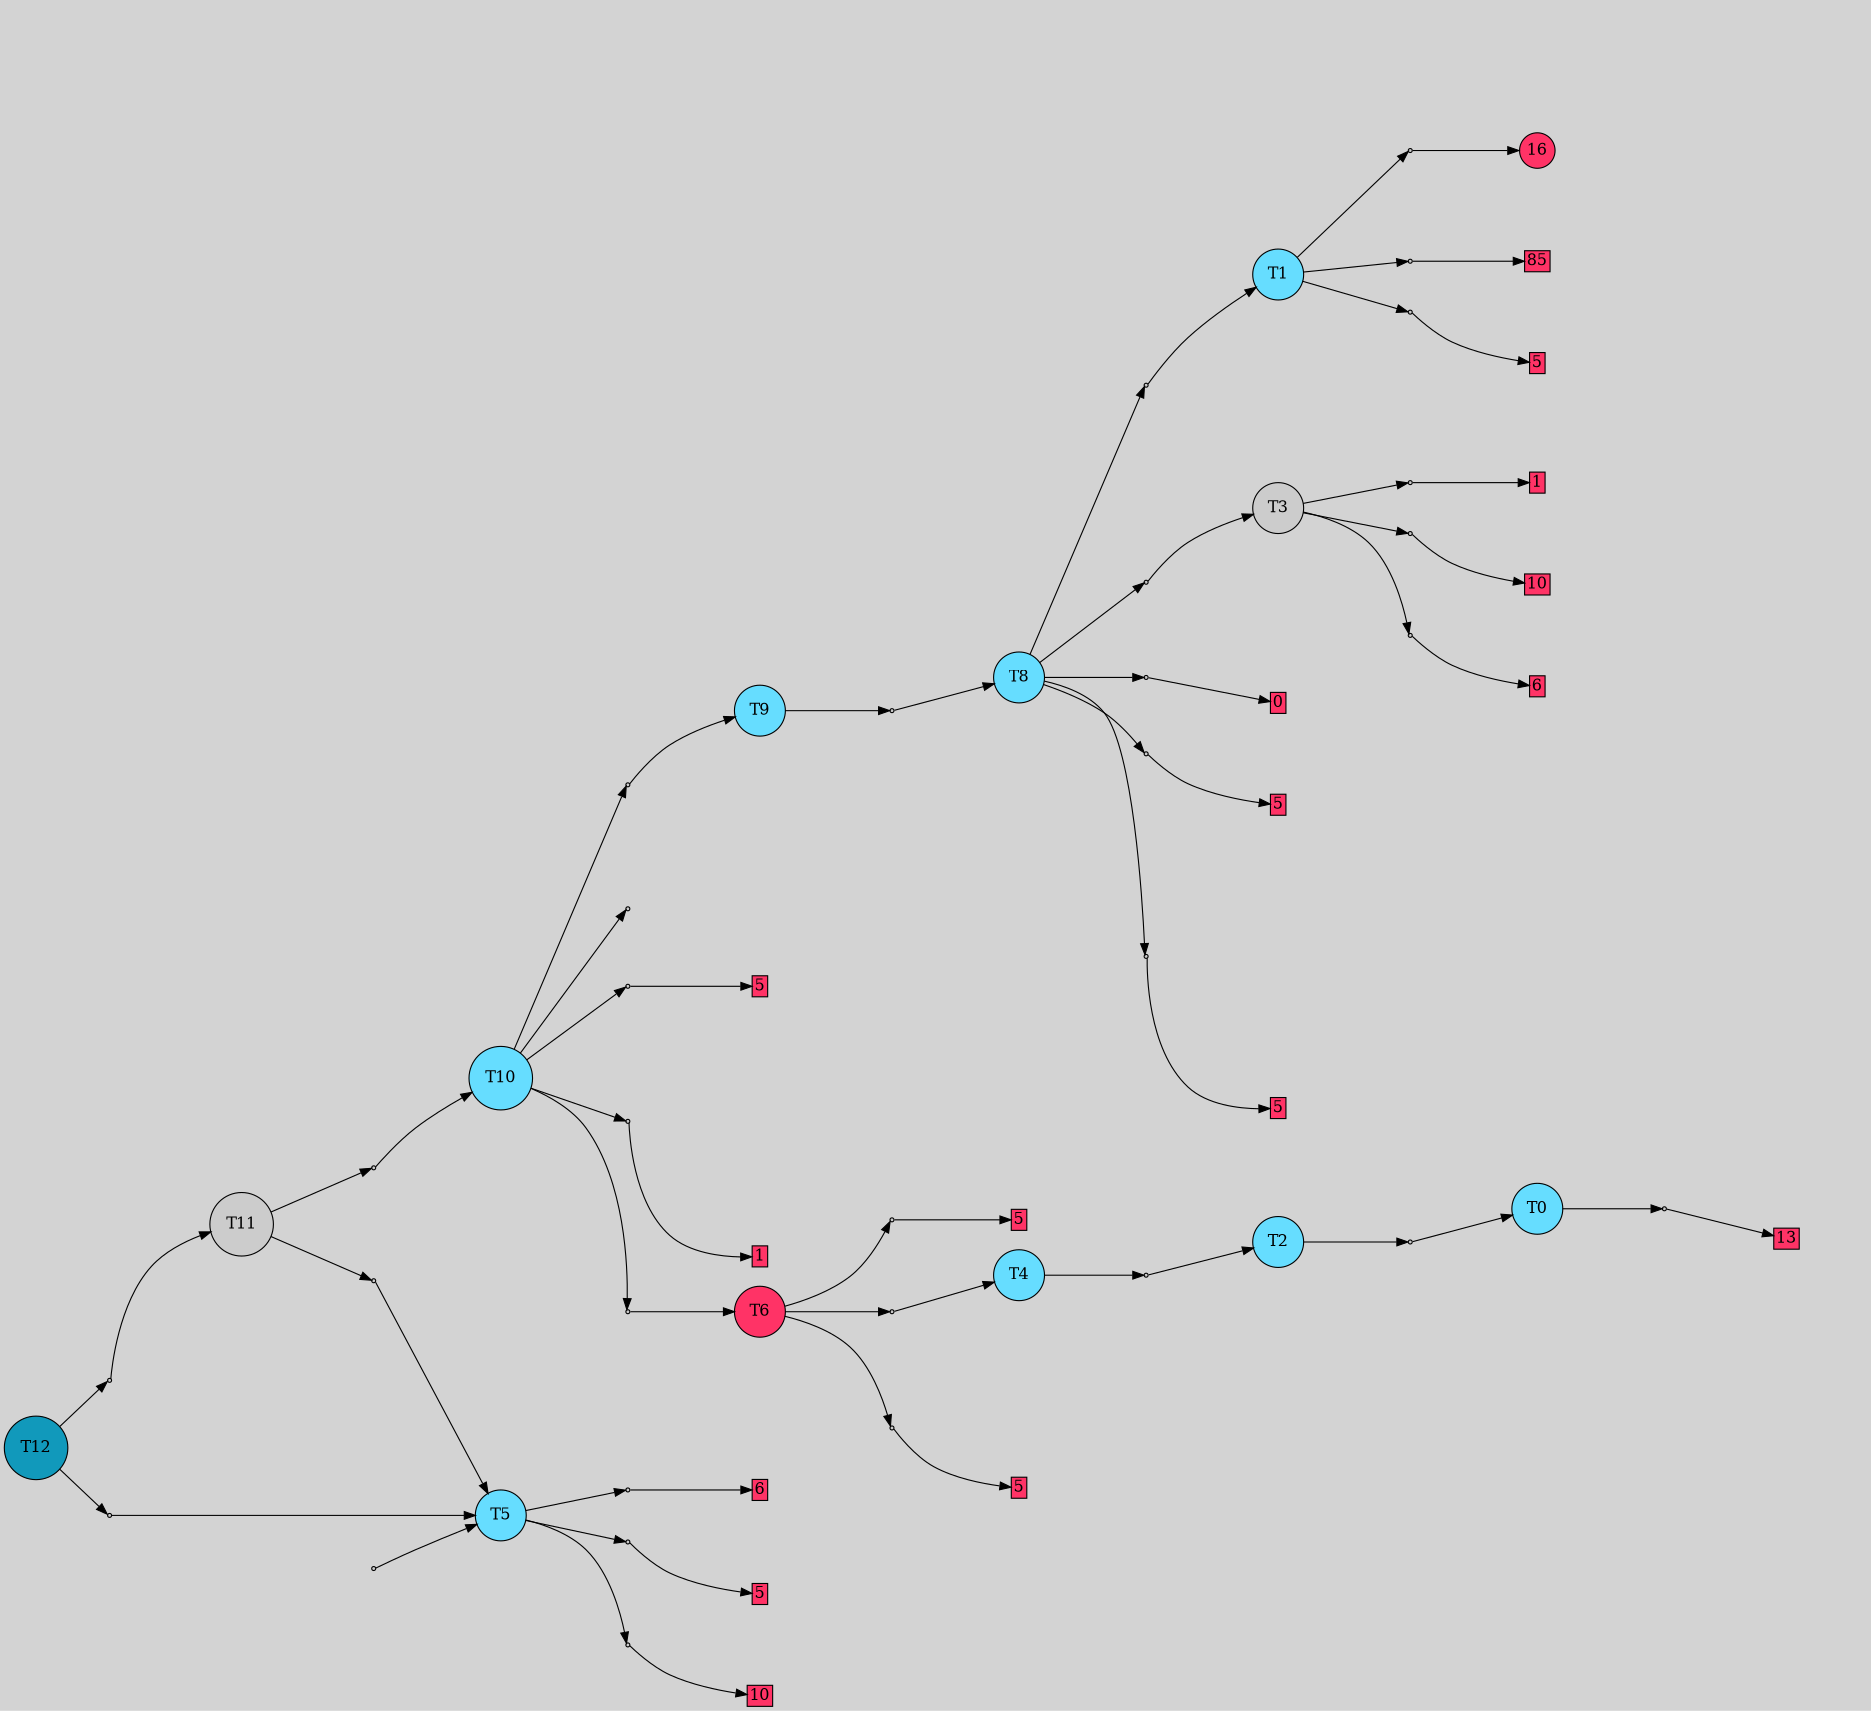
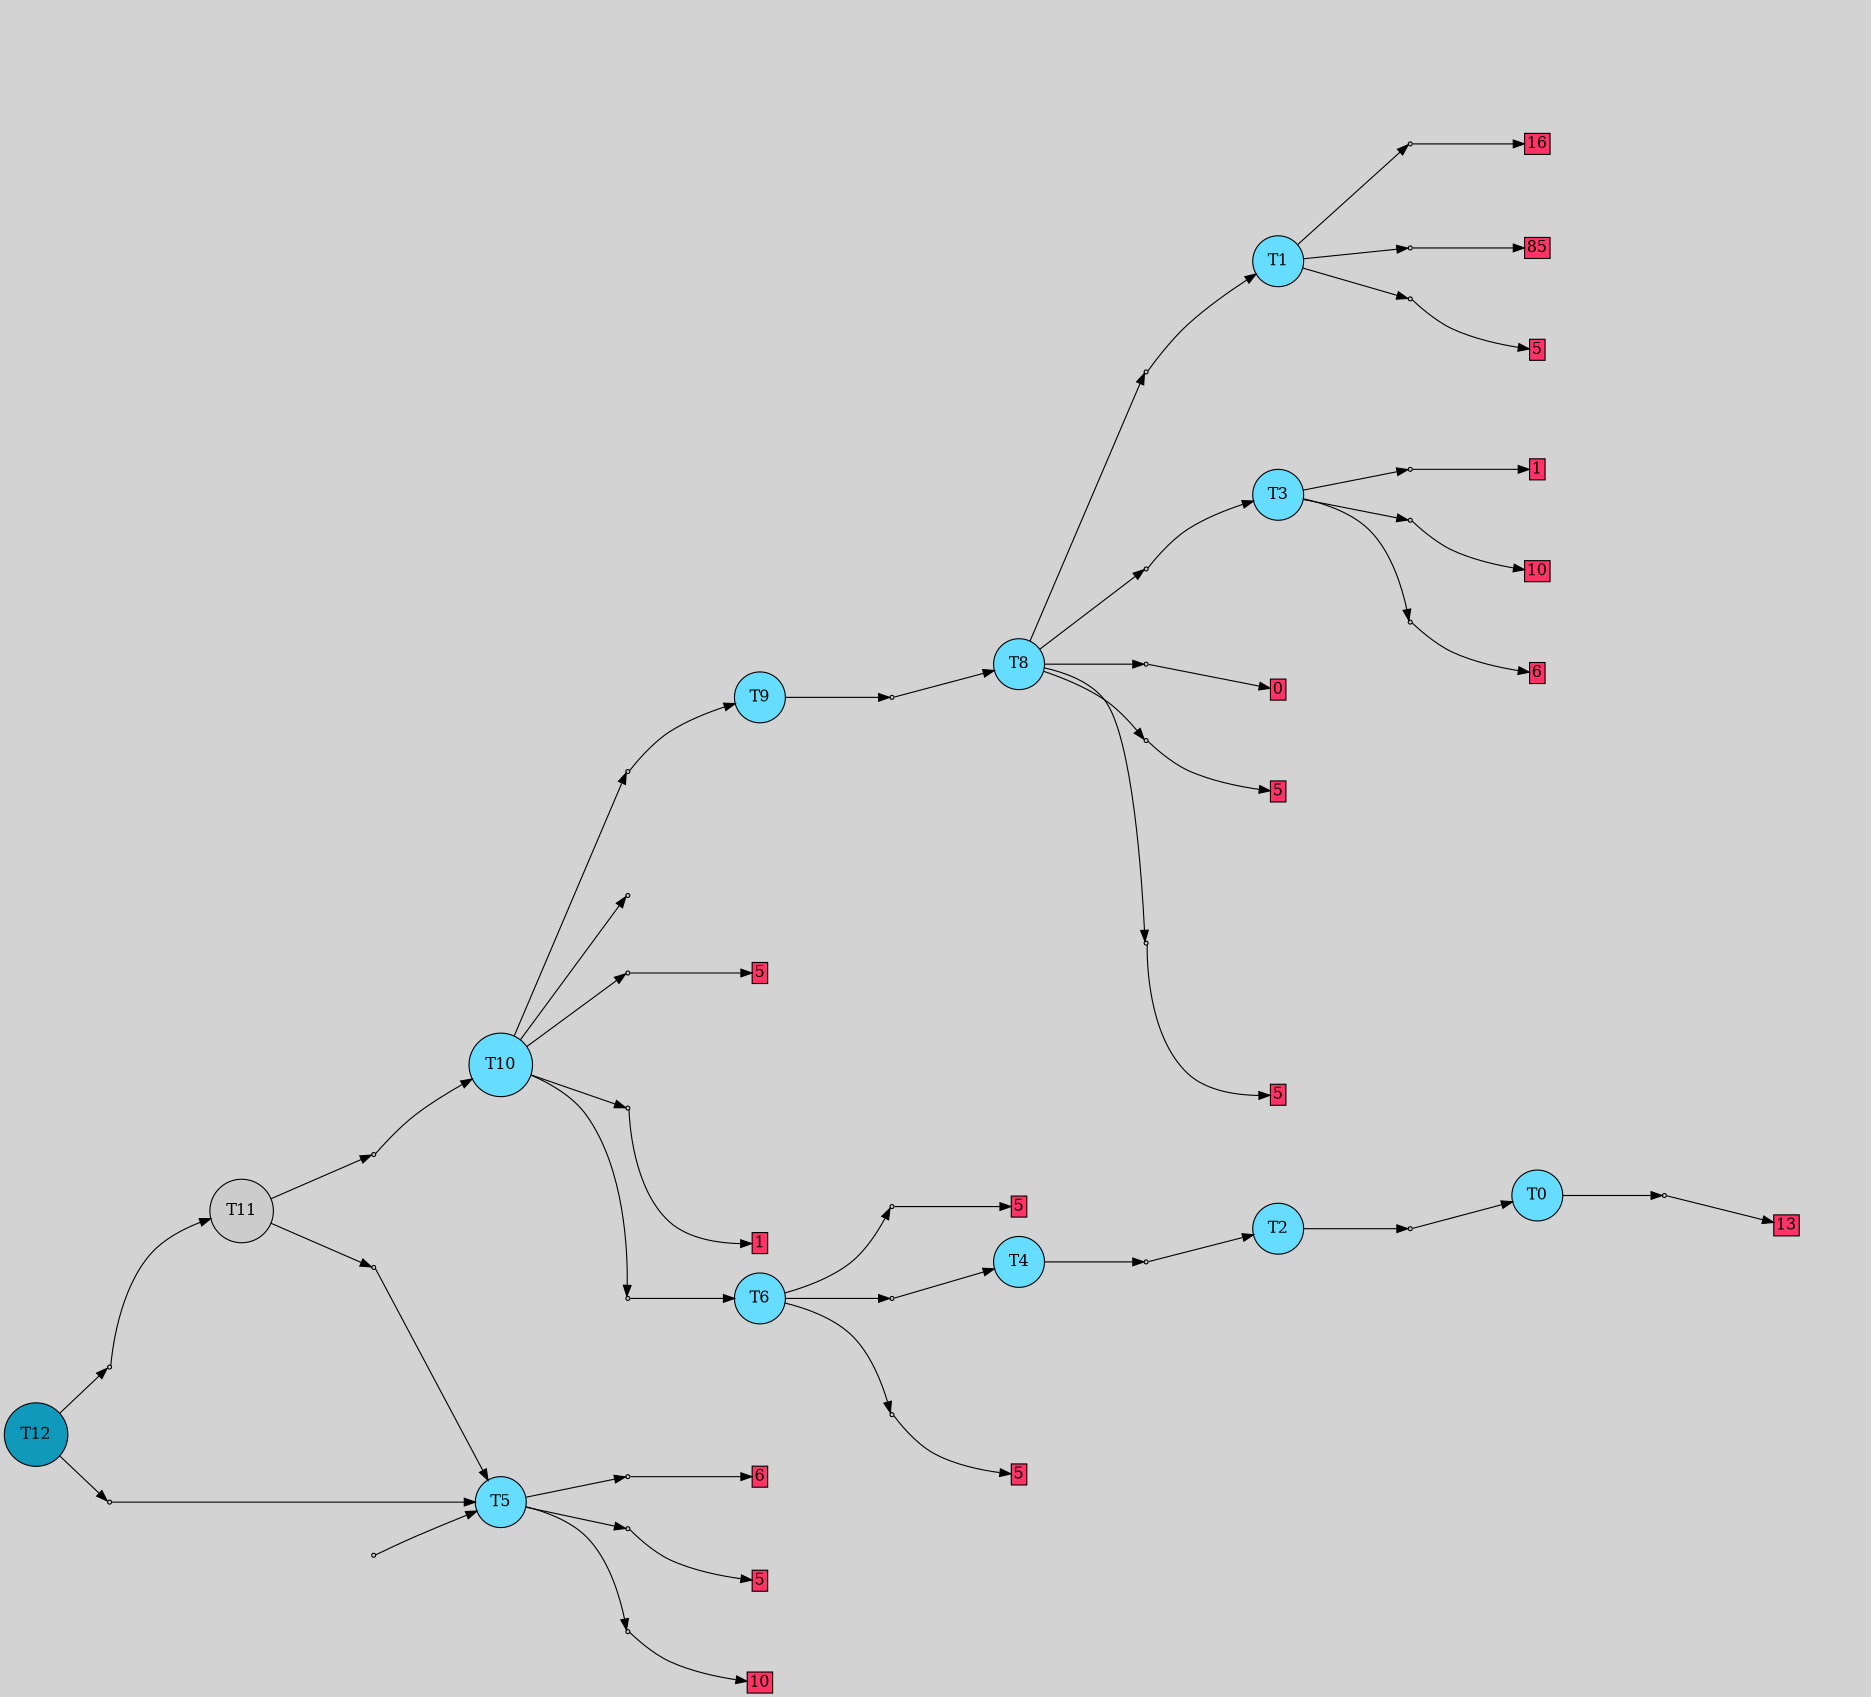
node "16": shape circle -> box
node "T3": fillcolor #cccccc -> #66ddff
node "T6": fillcolor #ff3366 -> #66ddff
